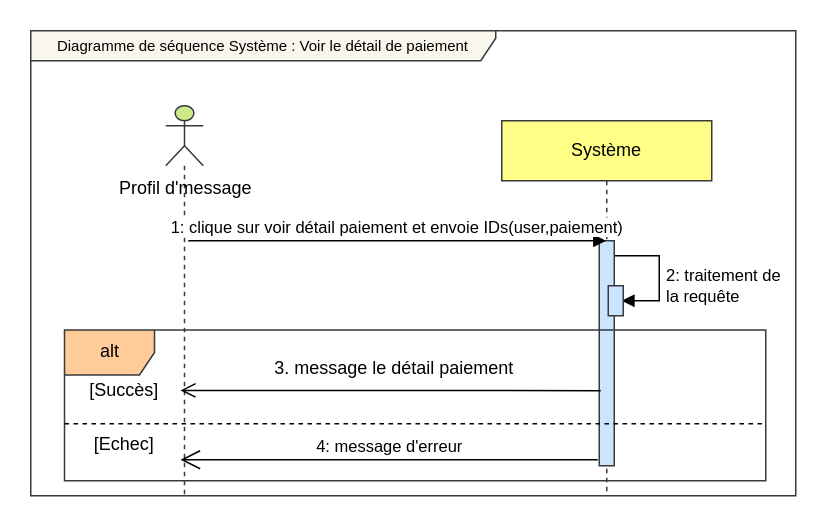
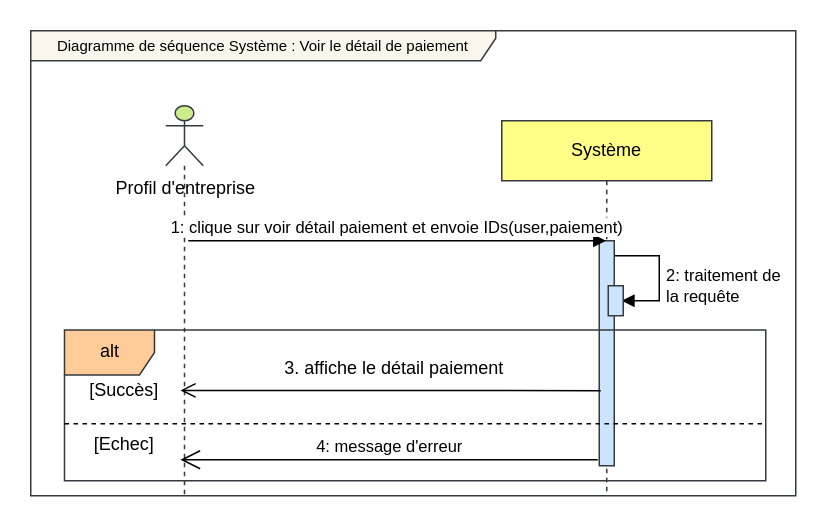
node "Profil d'message": label "Profil d'message" -> "Profil d'entreprise"
node "3. message le détail paiement": label "3. message le détail paiement" -> "3. affiche le détail paiement"
